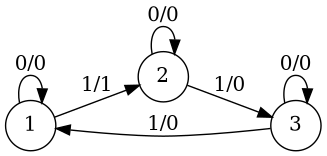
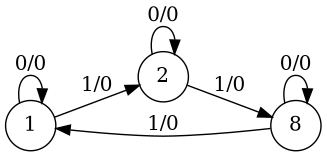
edge "1" -> "2": label "1/1" -> "1/0"
node "3": label "3" -> "8"
